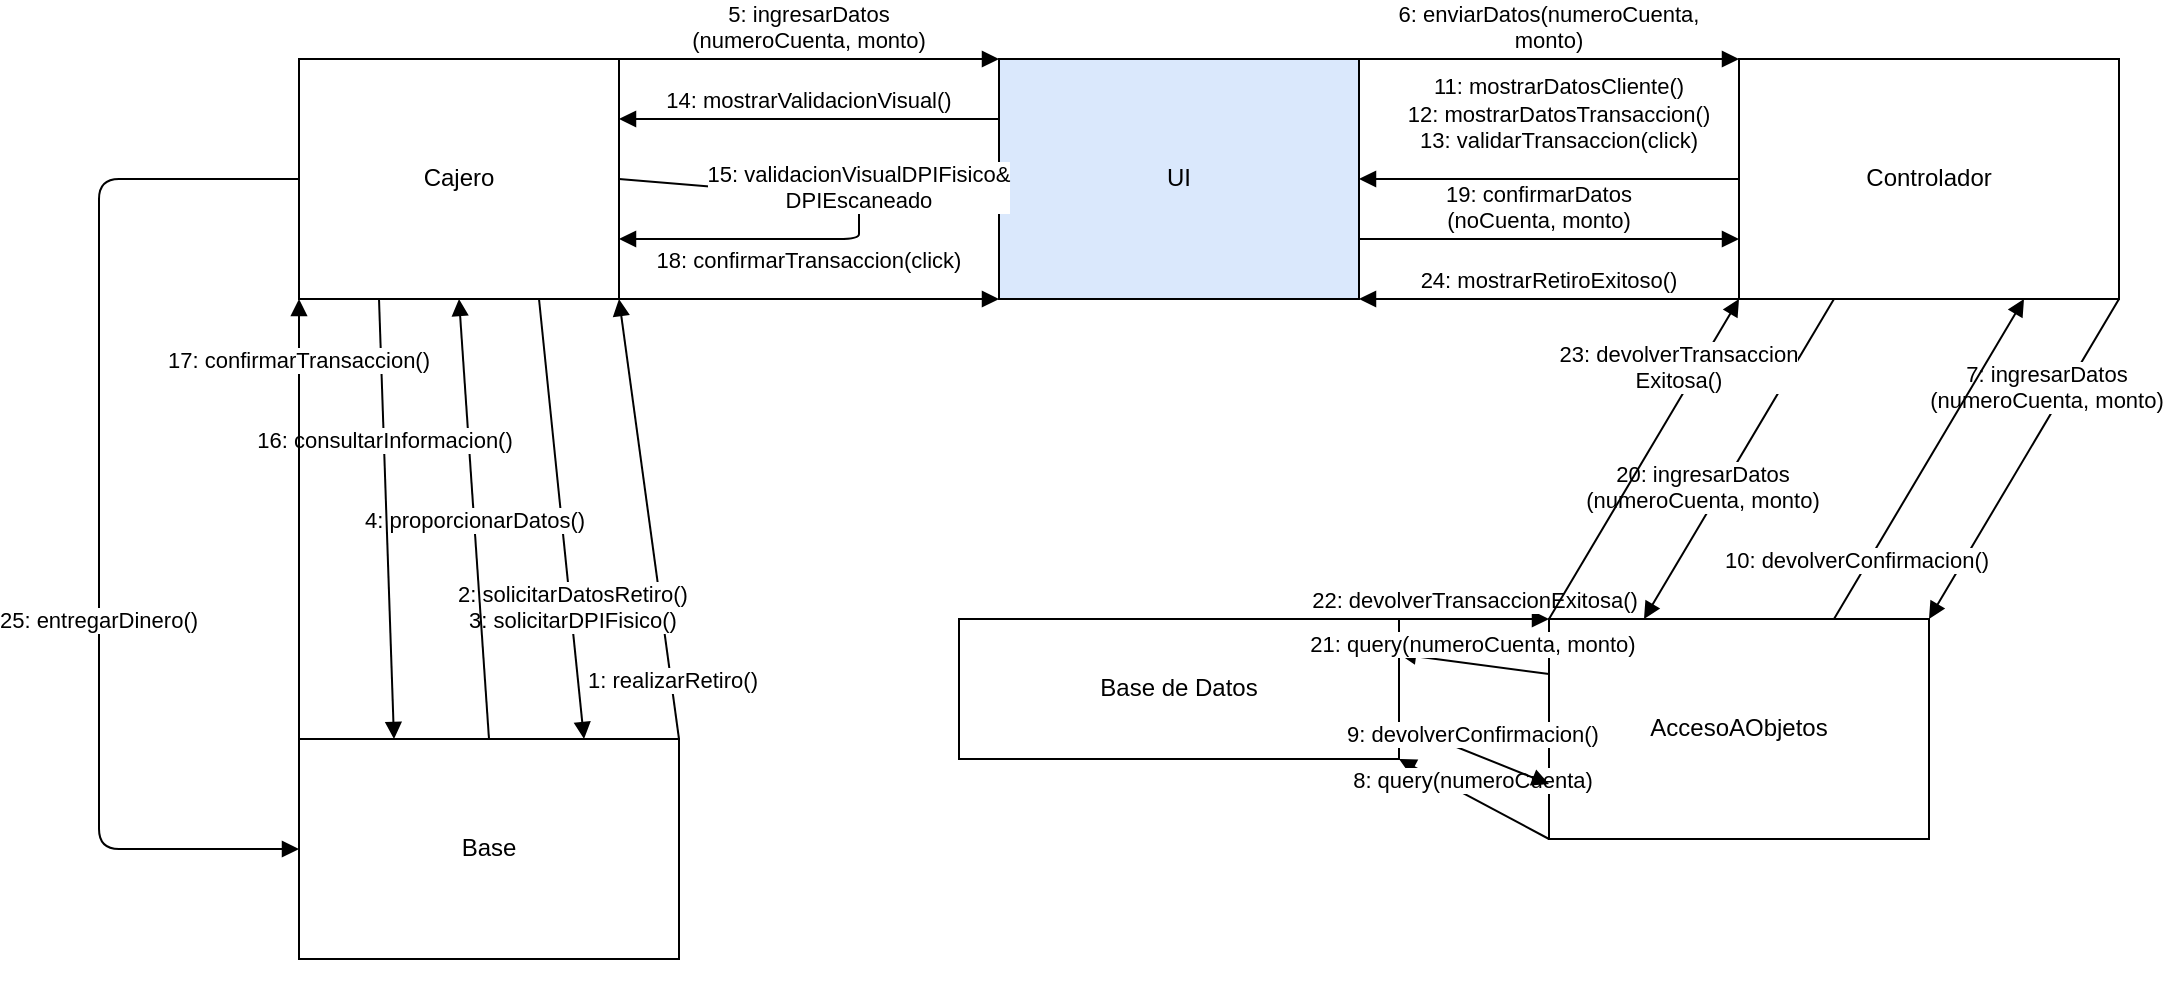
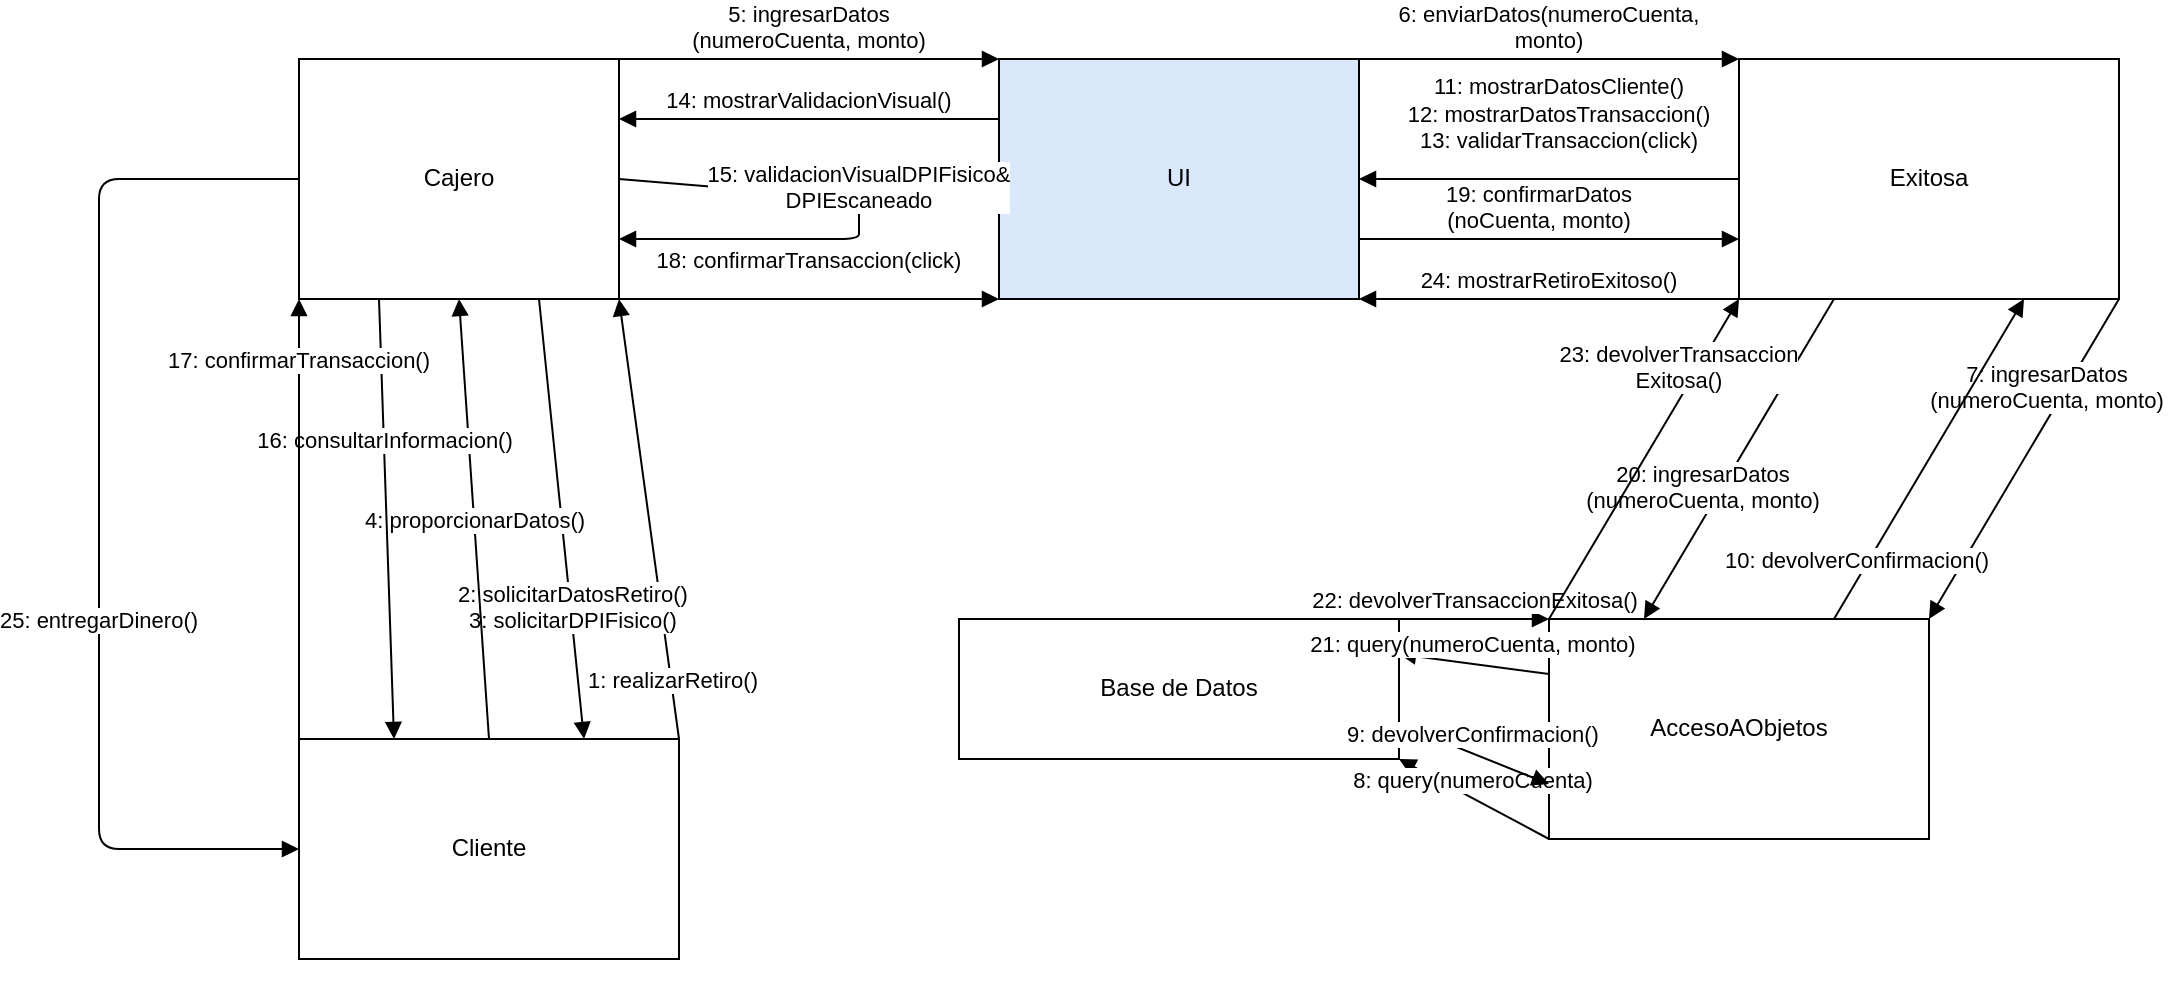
node "Controlador": label "Controlador" -> "Exitosa"
node "Base": label "Base" -> "Cliente"
